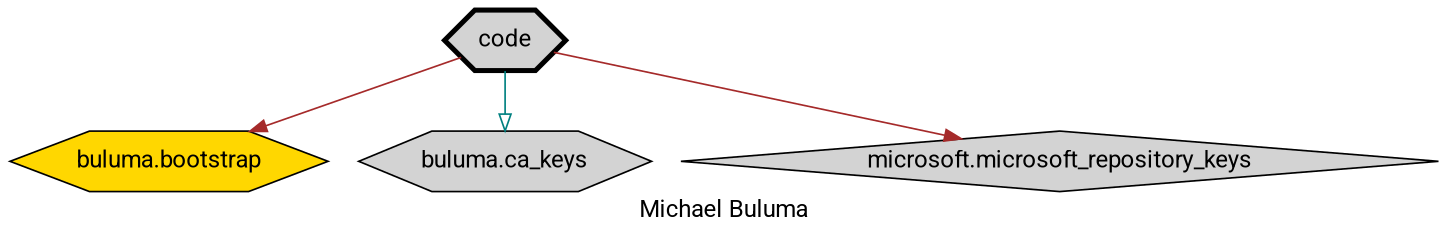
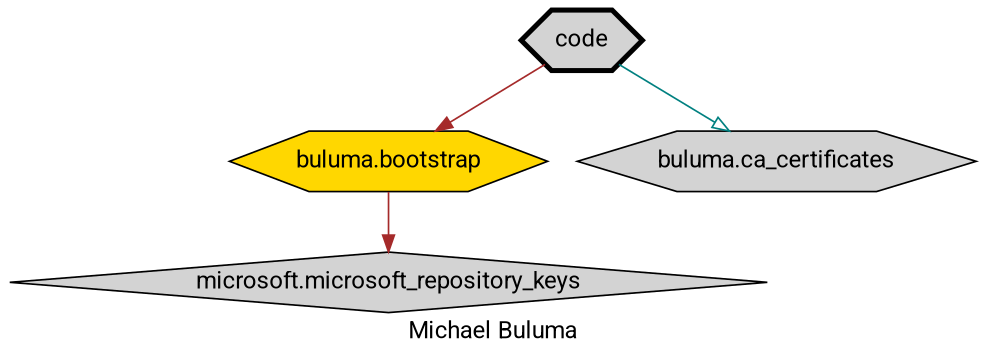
edge "code" -> "microsoft.microsoft_repository_keys": now "buluma.bootstrap" -> "microsoft.microsoft_repository_keys"
node "buluma.ca_keys": label "buluma.ca_keys" -> "buluma.ca_certificates"
